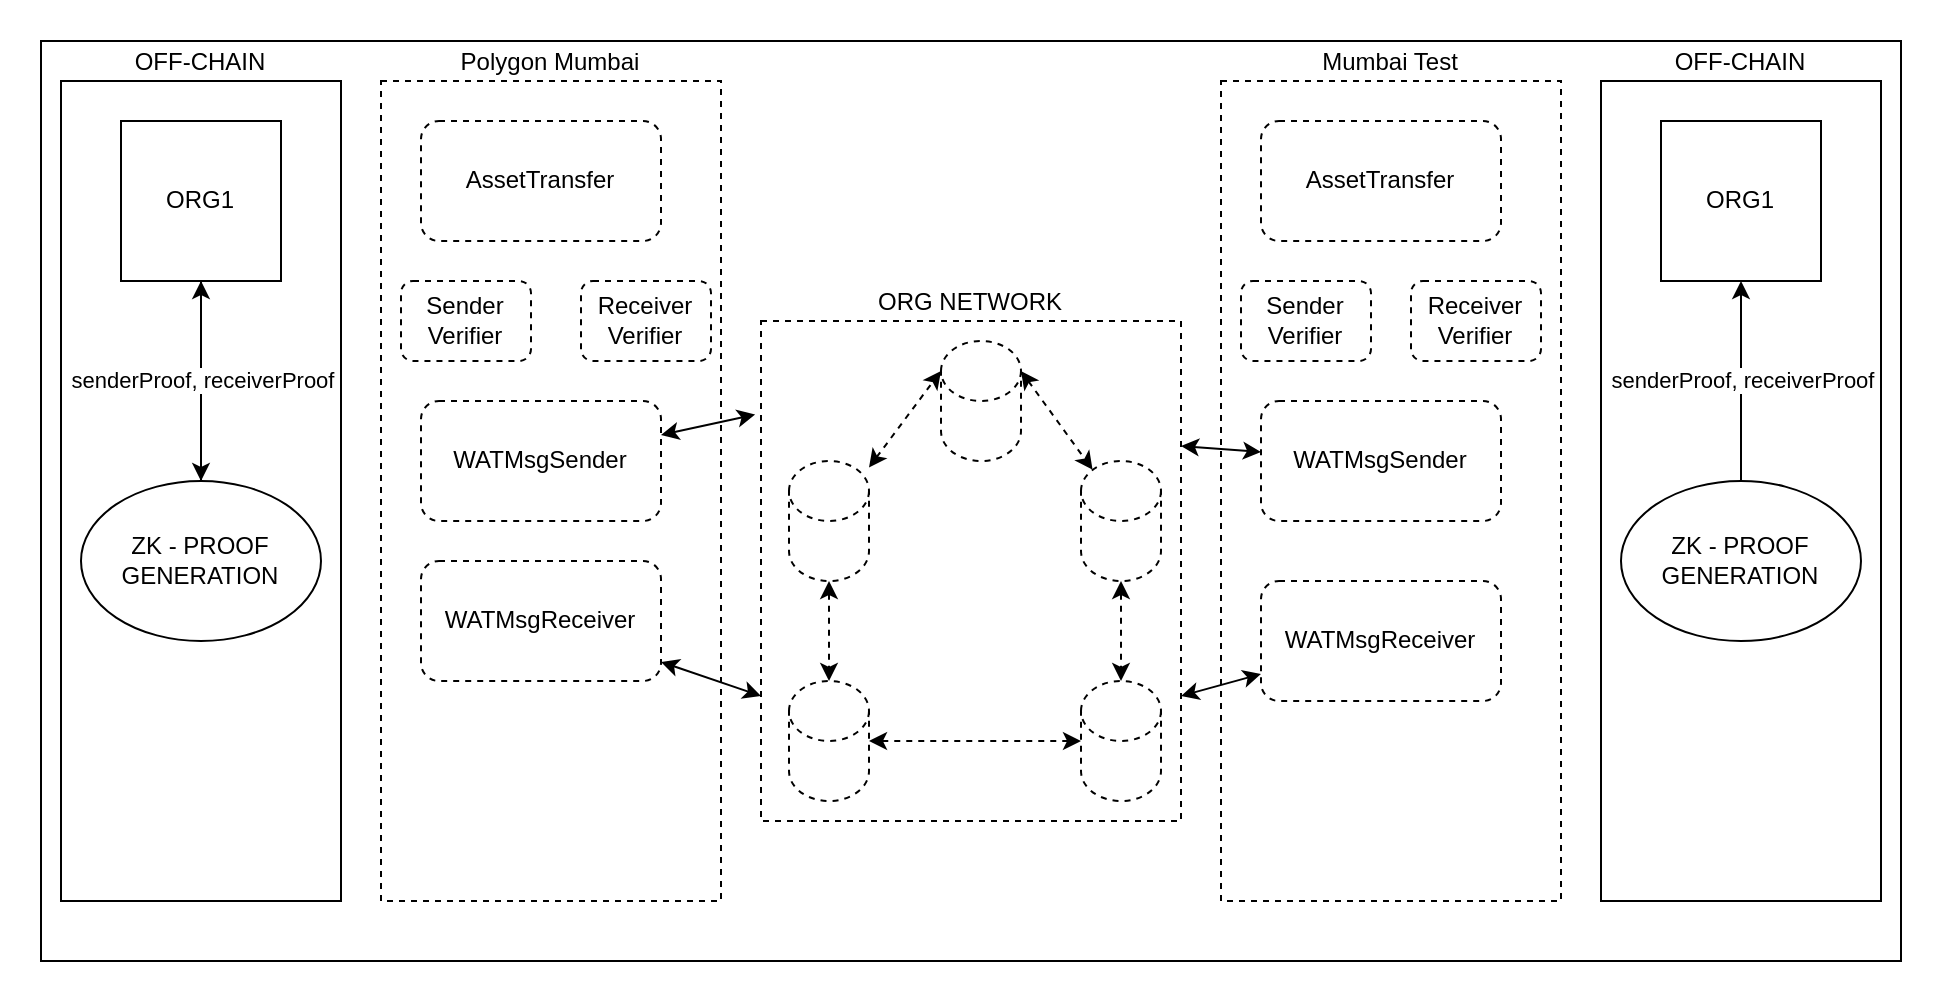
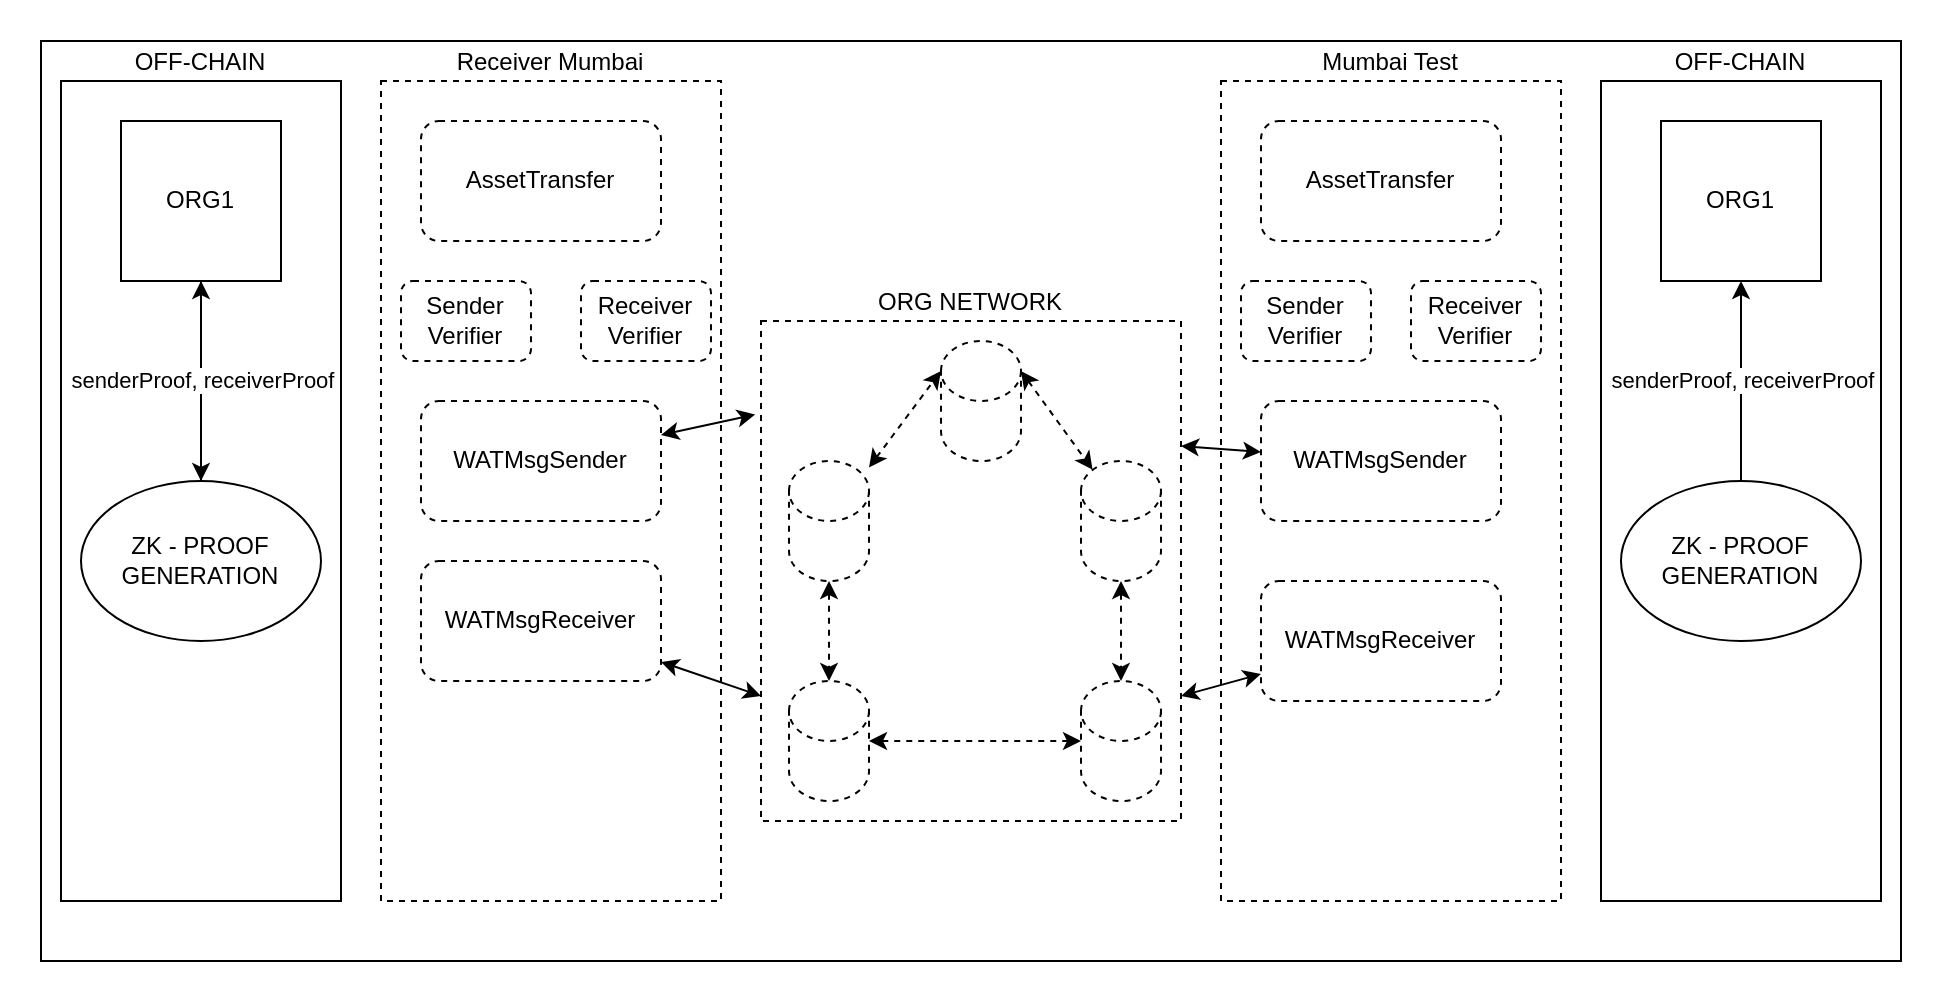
node "Polygon Mumbai": label "Polygon Mumbai" -> "Receiver Mumbai"
